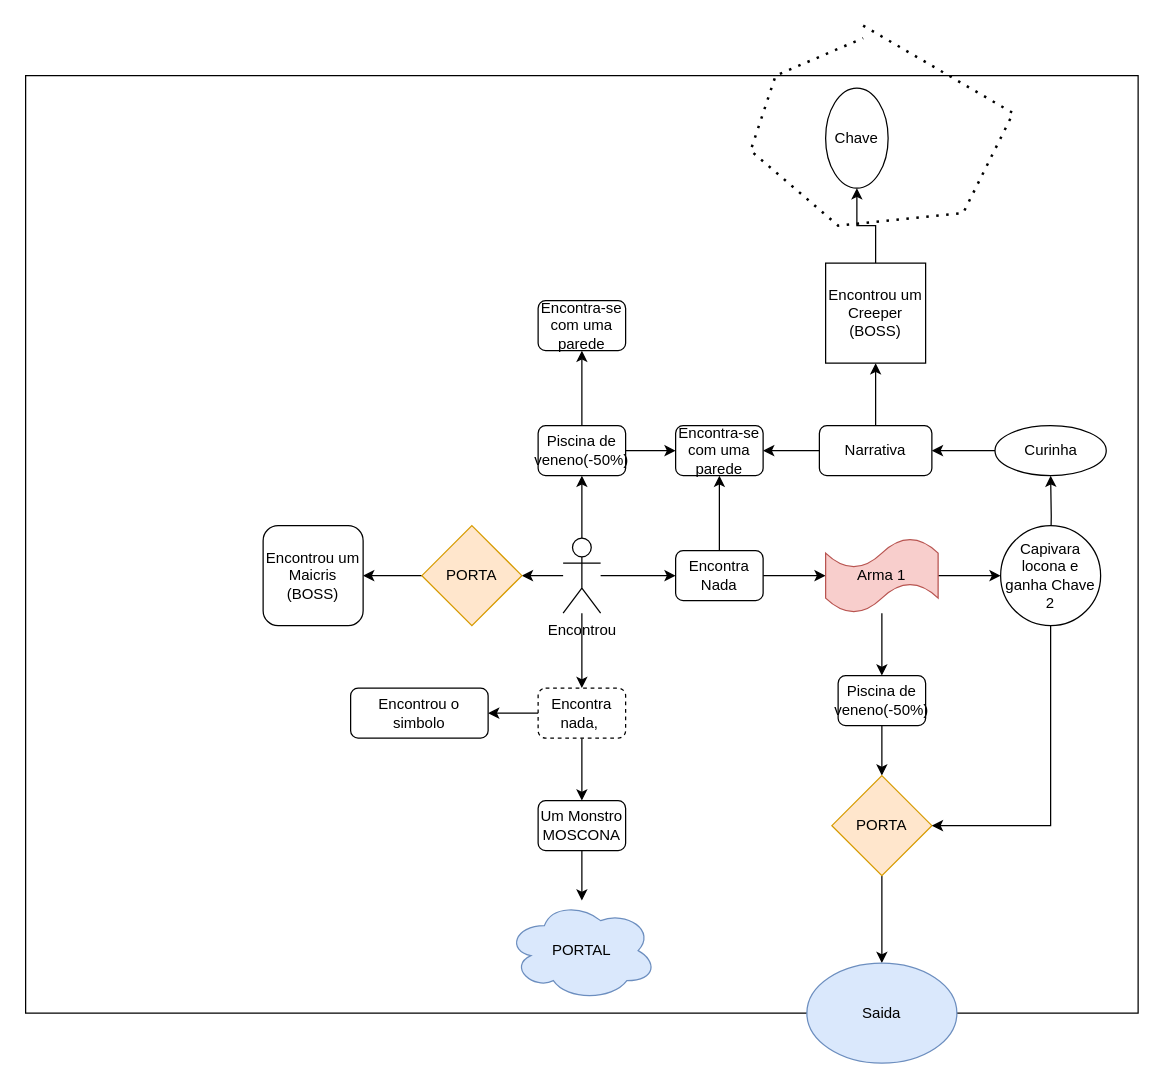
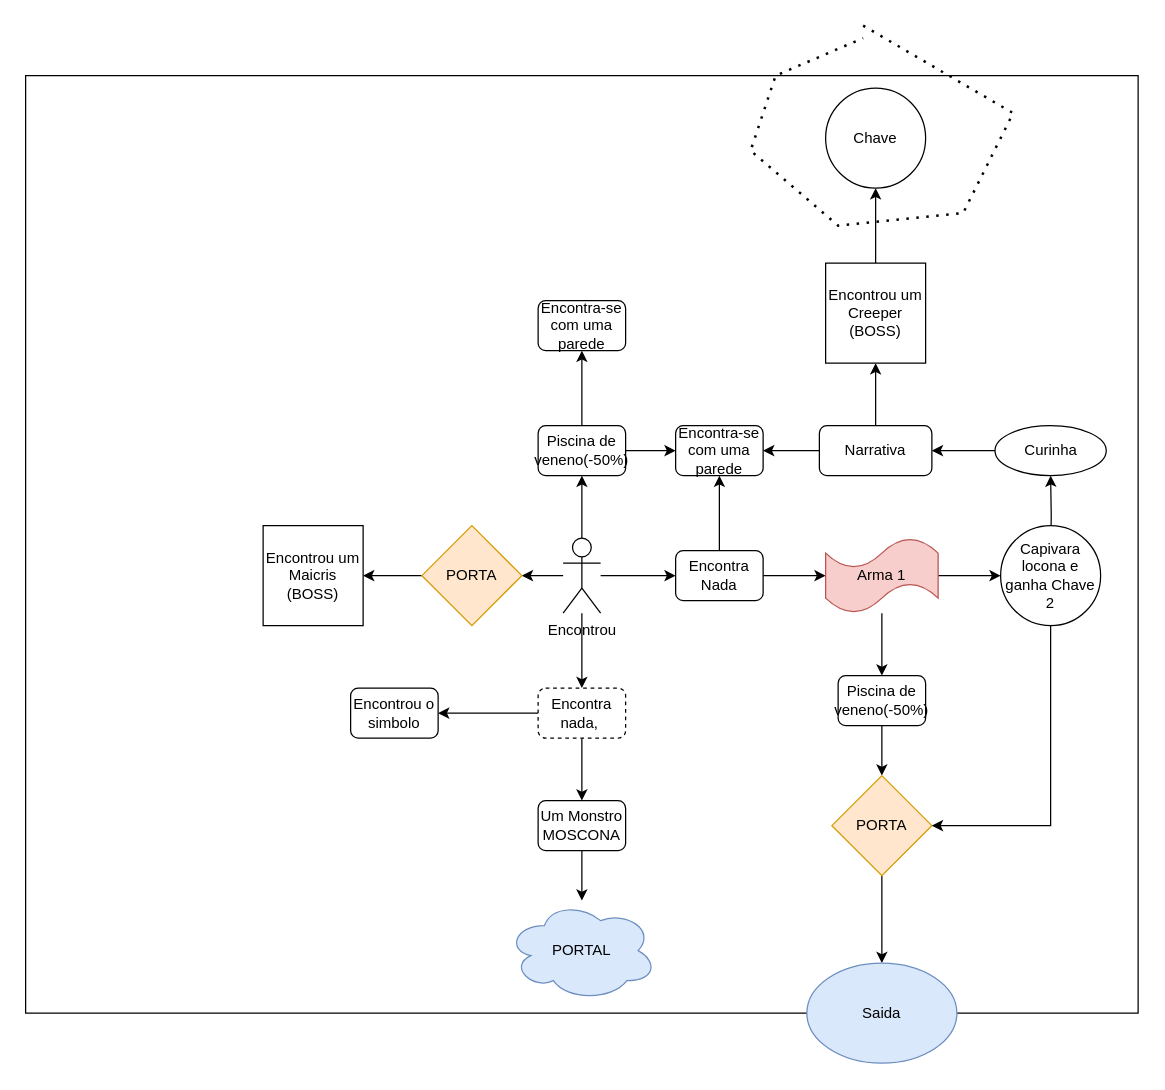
node "Chave": size 63x100 -> 100x100
node "Encontrou um Maicris (BOSS)": shape rounded rectangle -> rectangle
node "Encontrou o simbolo": size 138x50 -> 88x50
